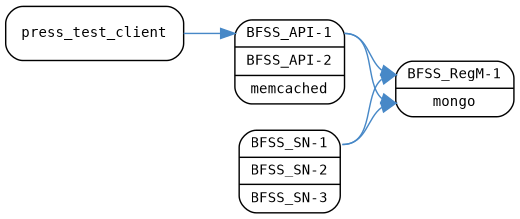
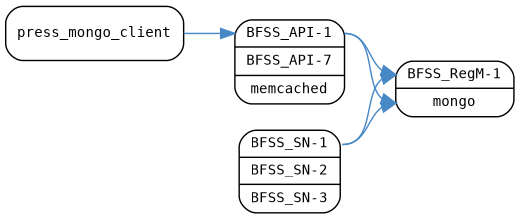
node "press_test_client": label "press_test_client" -> "press_mongo_client"
node "BFSS_API-1": text "BFSS_API-2" -> "BFSS_API-7"
